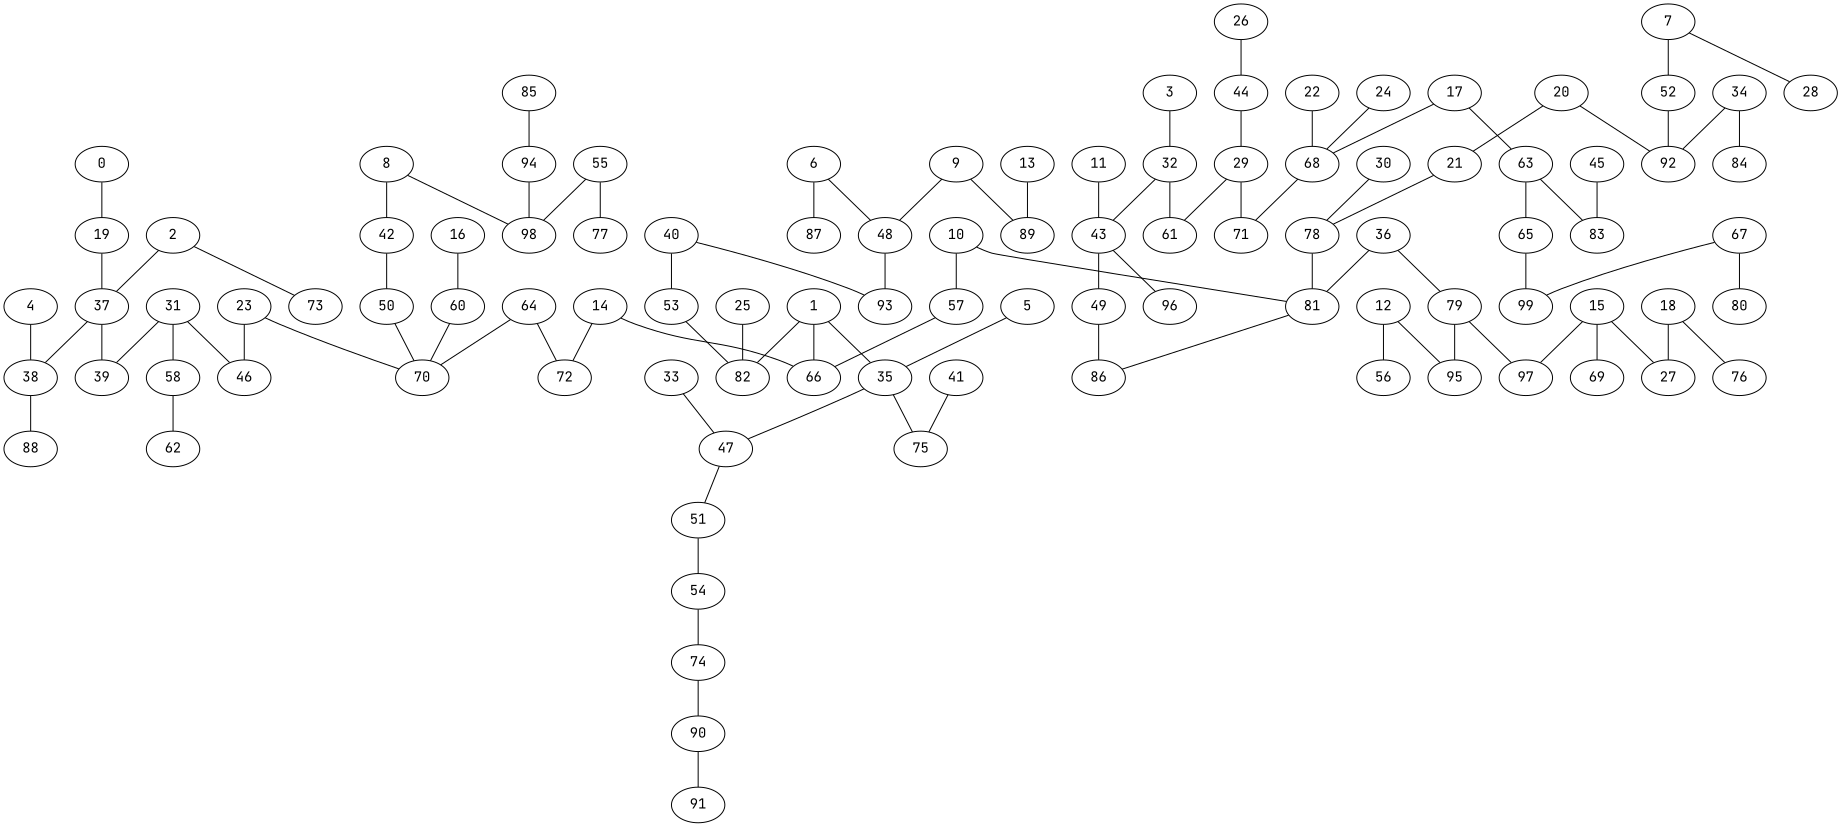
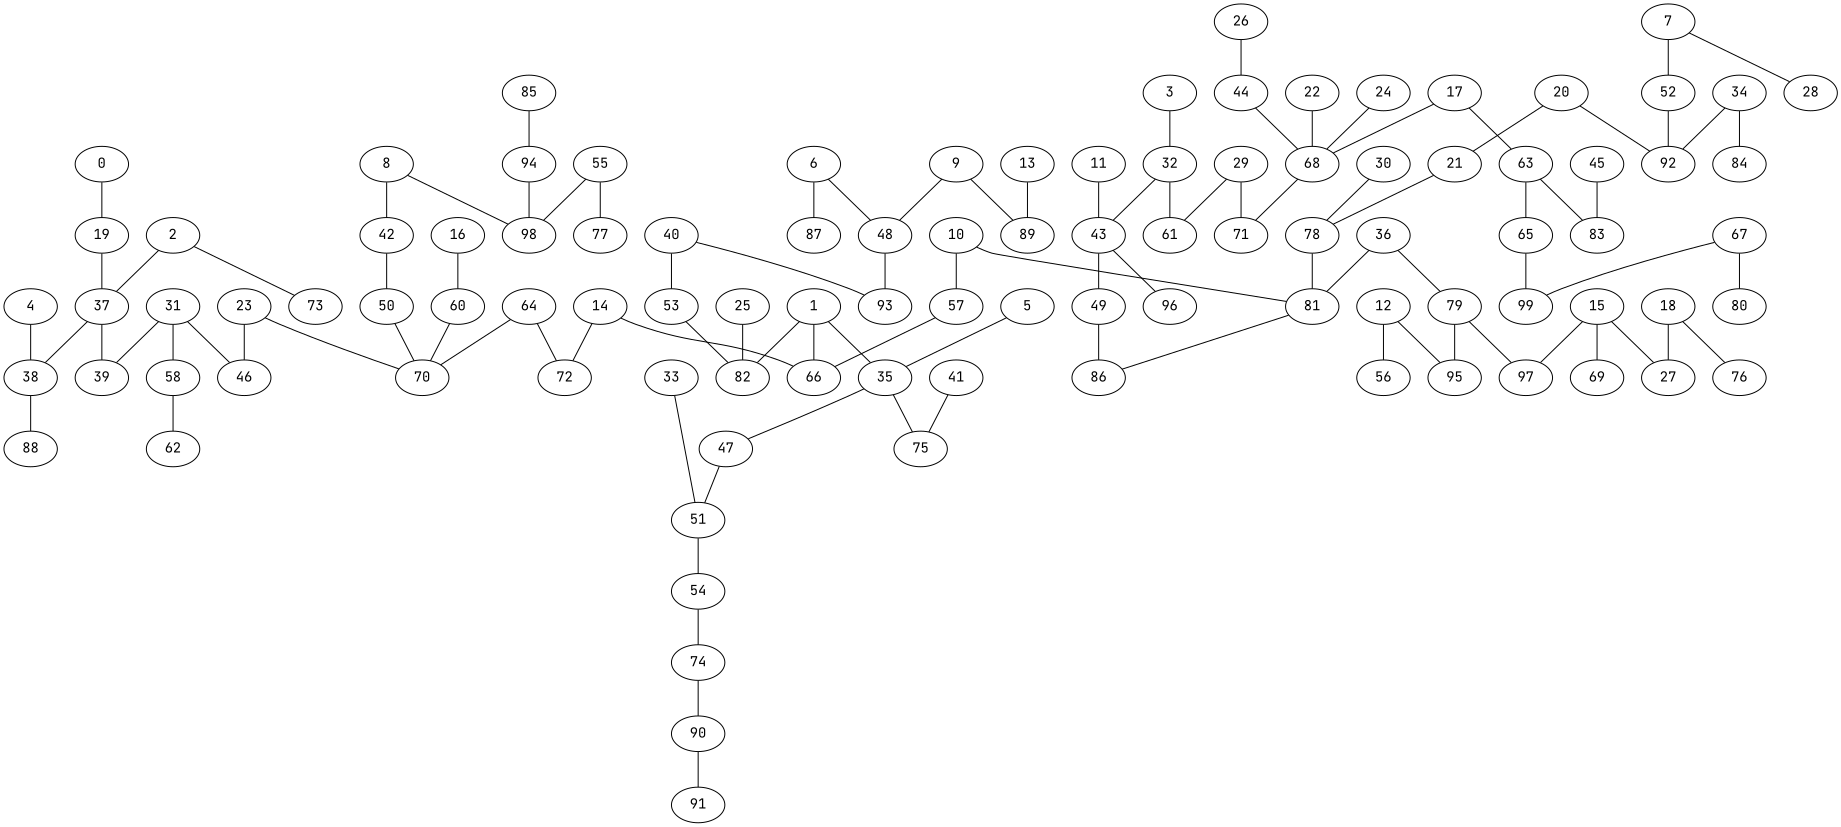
edge "44" -- "29": now "44" -- "68"
edge "33" -- "47": now "33" -- "51"
